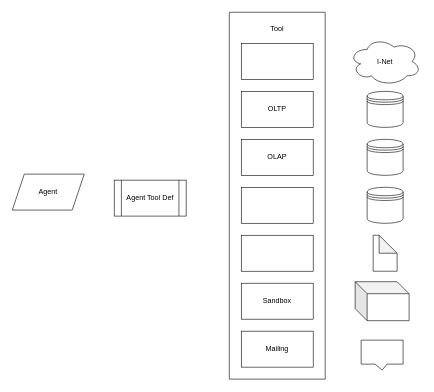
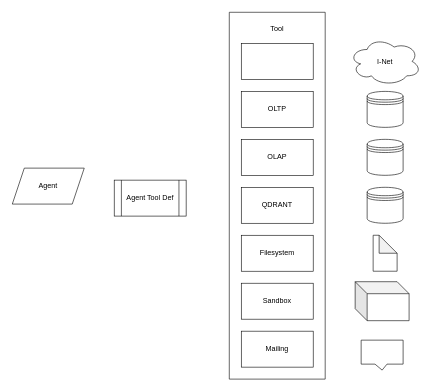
node "Agent": moved (48, 192) -> (48, 186)
node "QDRANT": added
node "Filesystem": added
